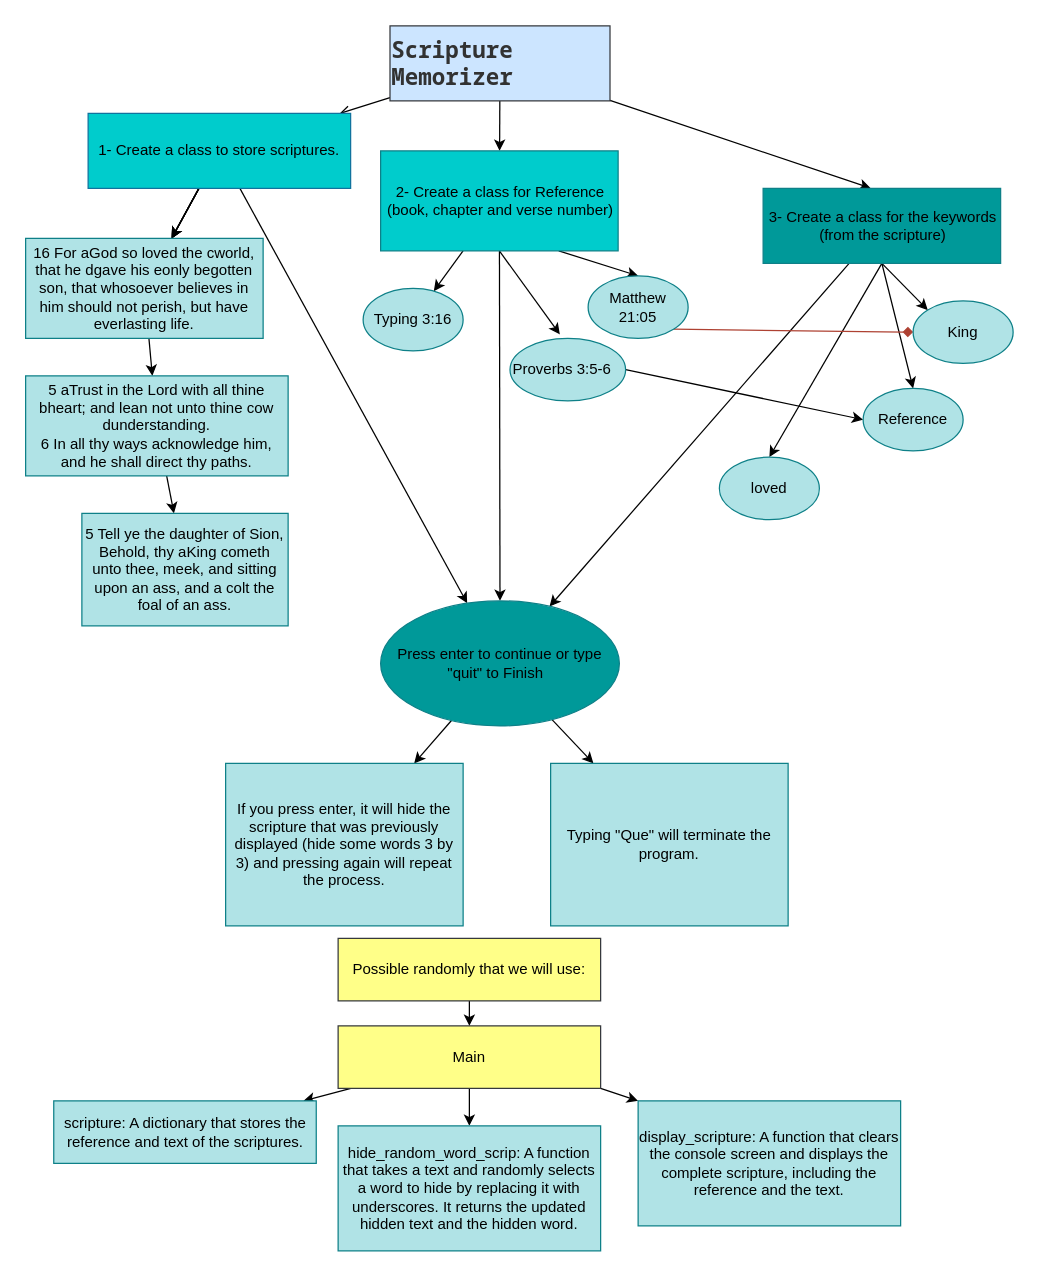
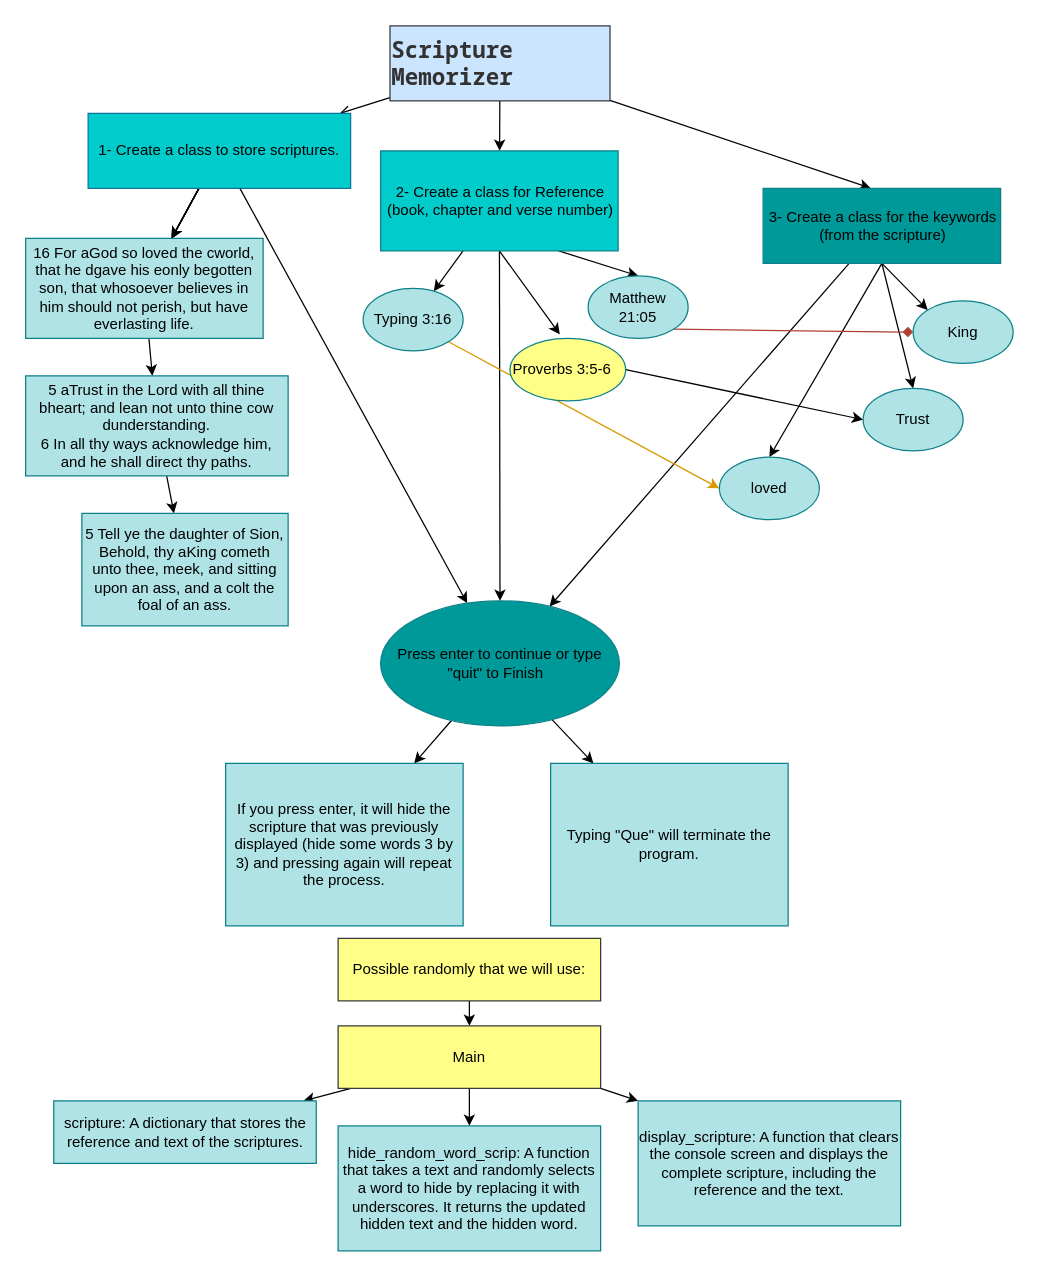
node "Proverbs 3:5-6": fillcolor #b0e3e6 -> #ffff88
node "Reference": label "Reference" -> "Trust"
edge "Typing 3:16" -> "loved": added
